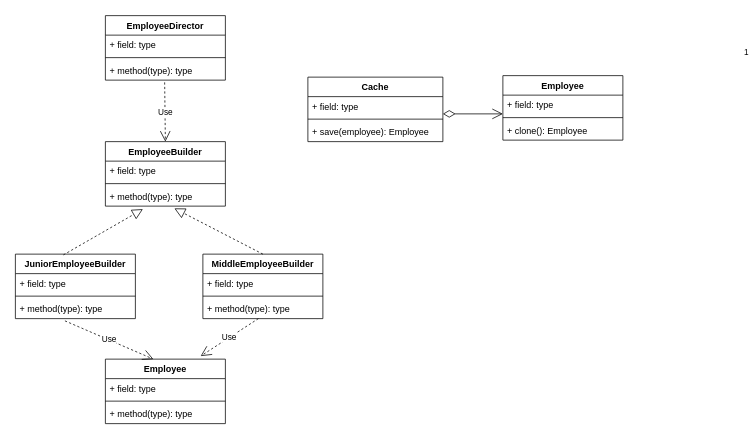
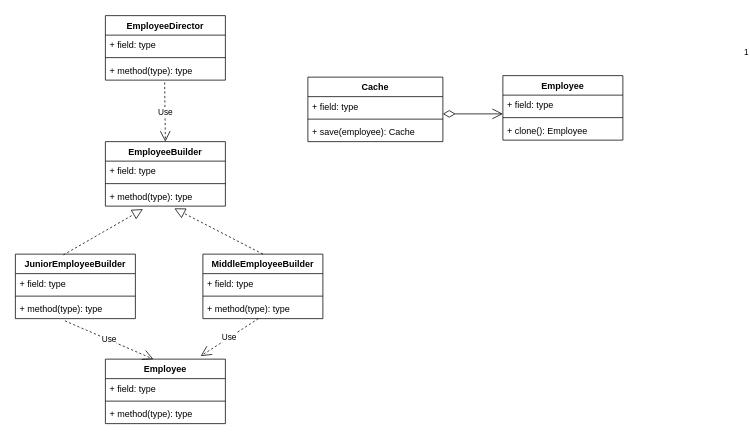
node "+ save(employee): Employee": label "+ save(employee): Employee" -> "+ save(employee): Cache"
